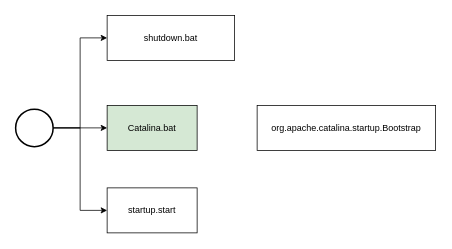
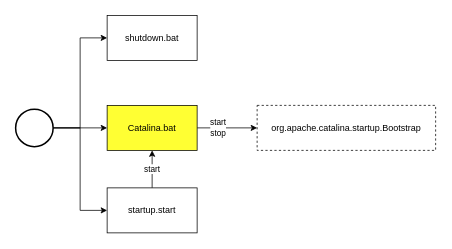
node "shutdown.bat": size 128x45 -> 90x45
node "Catalina.bat": fillcolor #d5e8d4 -> #ffff33
edge "Catalina.bat" -> "org.apache.catalina.startup.Bootstrap": added, label "start stop"
node "org.apache.catalina.startup.Bootstrap": style solid -> dashed
edge "startup.start" -> "Catalina.bat": added, label "start"
